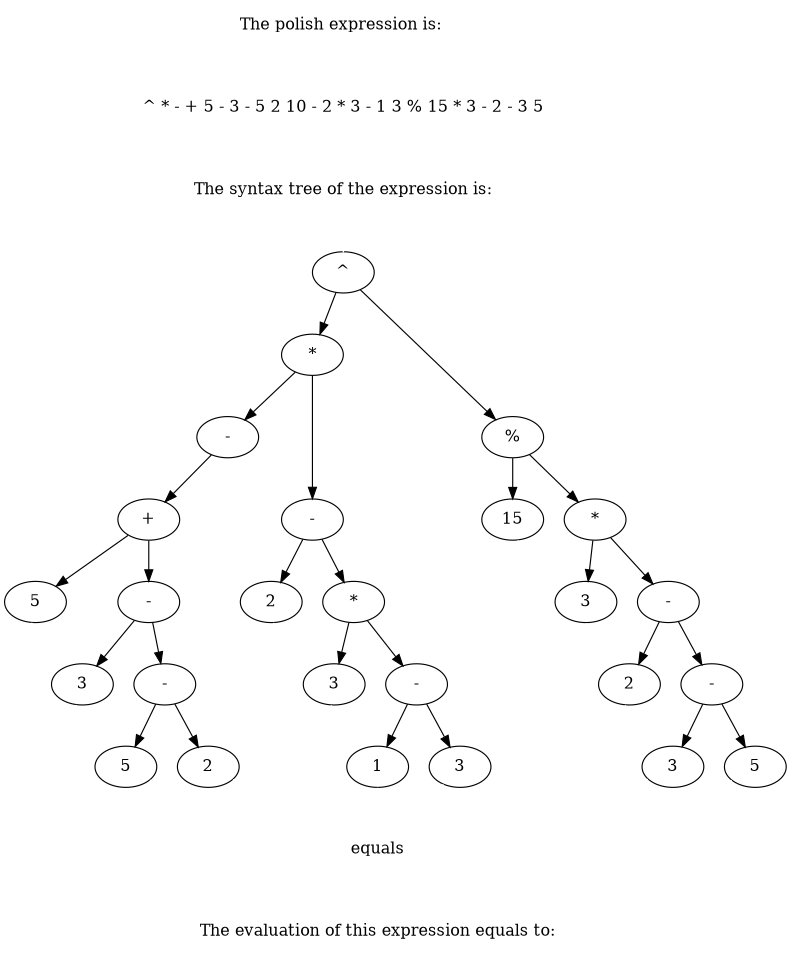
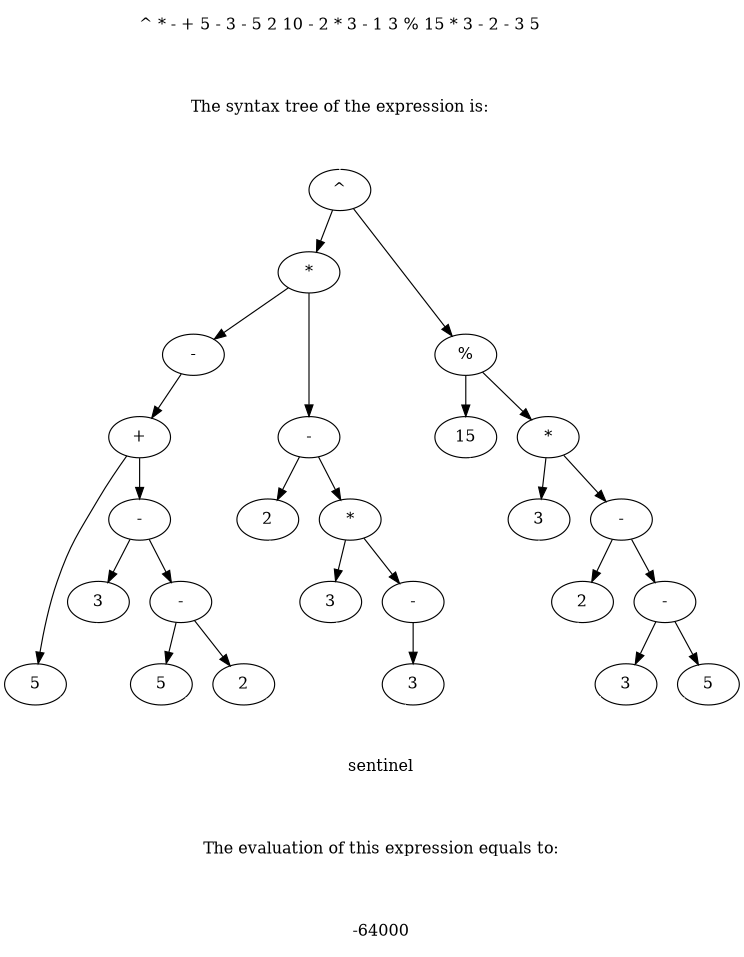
node "The polish expression is:": removed
node "1": removed
node "equals": label "equals" -> "sentinel"
node "-64000": added
